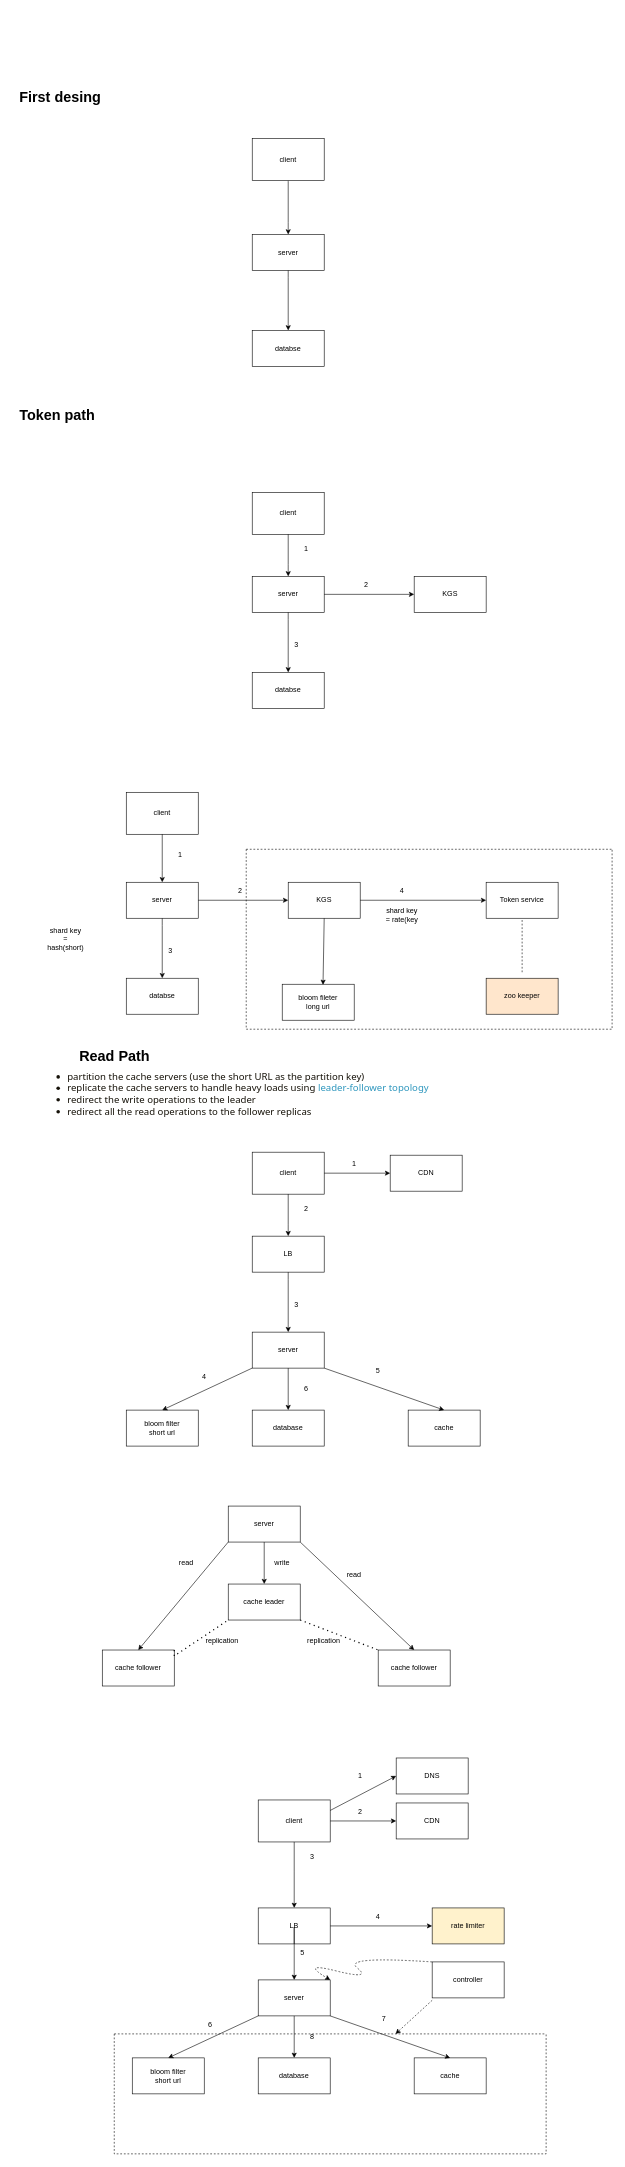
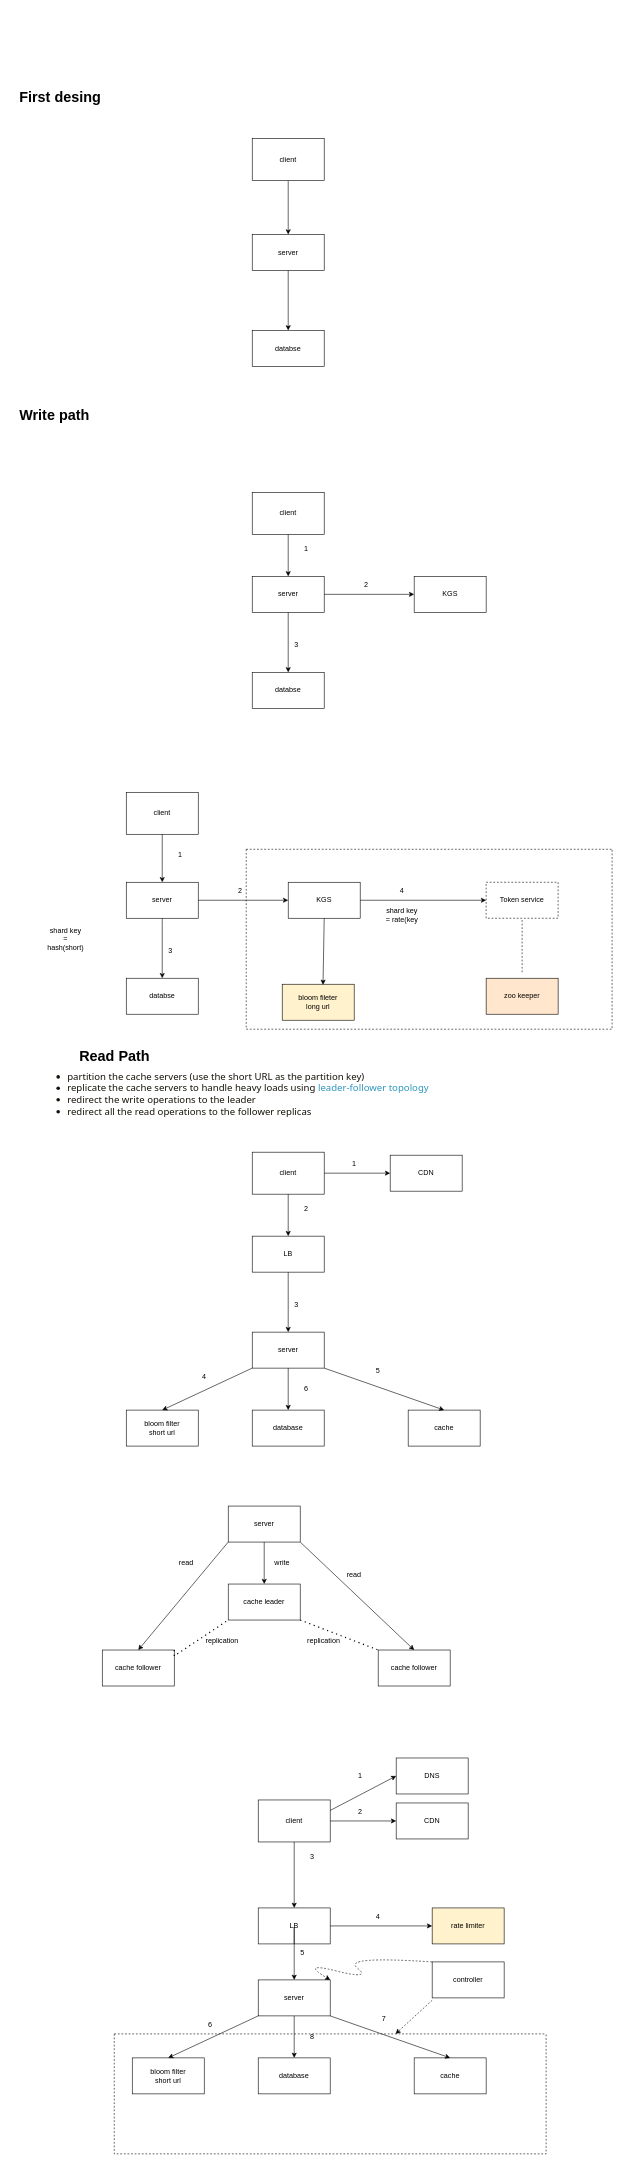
node "Token path": label "Token path" -> "Write path"
node "Token service": style solid -> dashed
node "bloom fileter long url": fillcolor #ffffff -> #fff2cc
